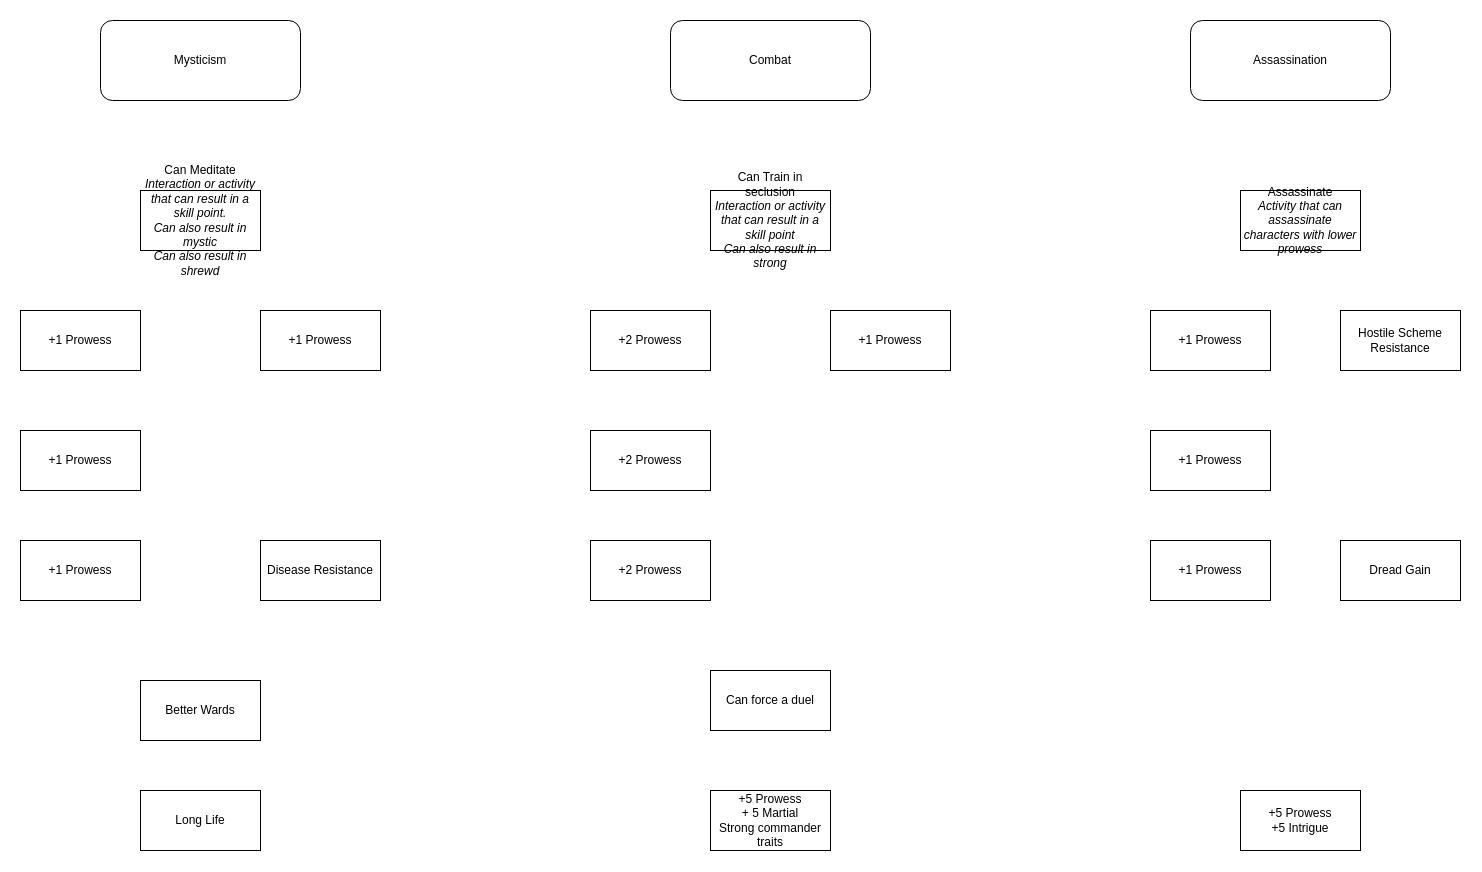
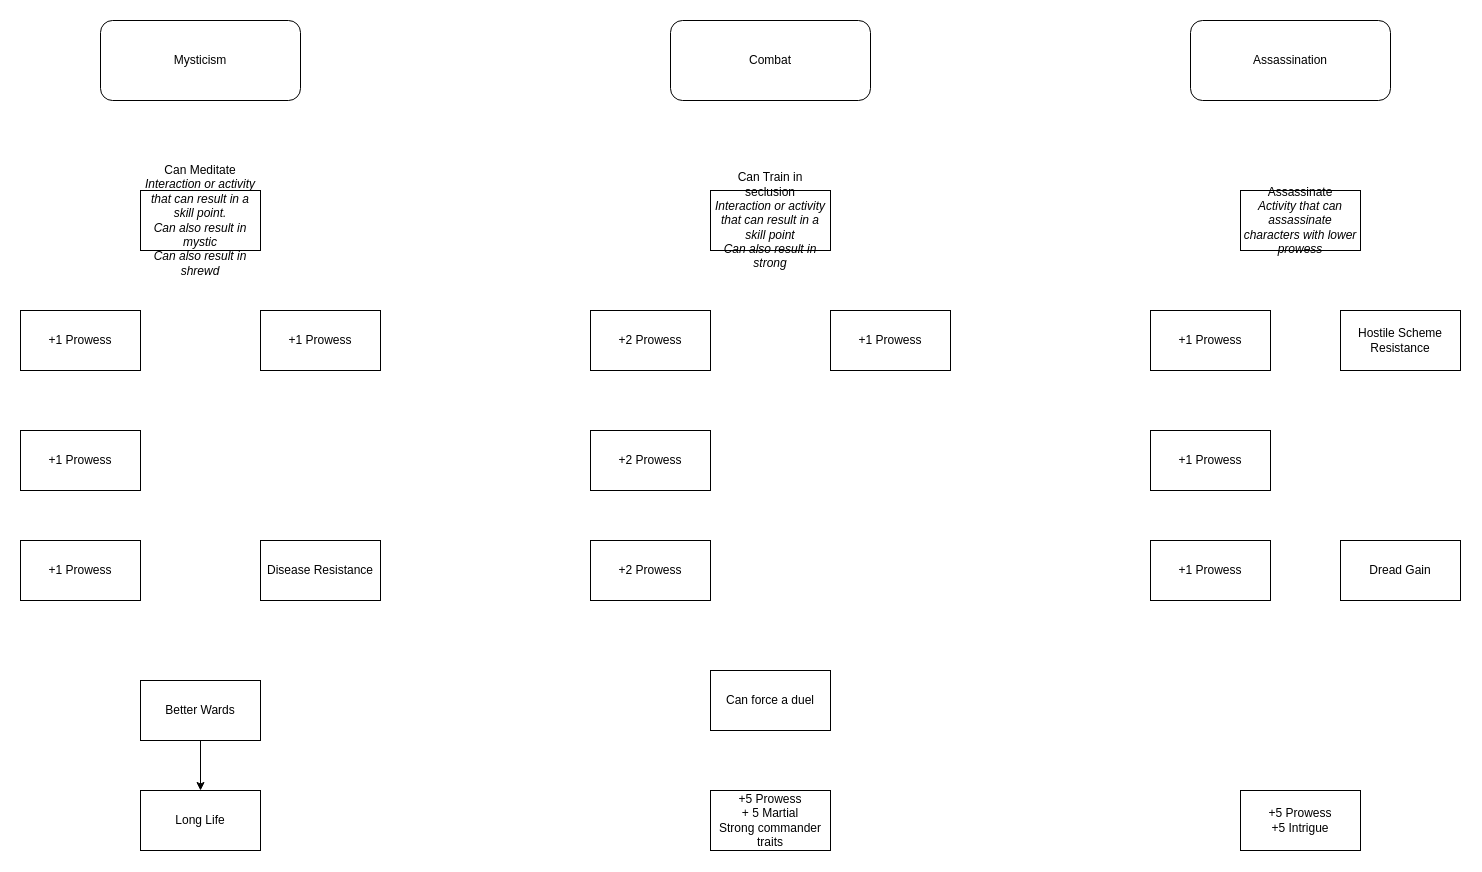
edge "Better Wards" -> "Long Life": added
